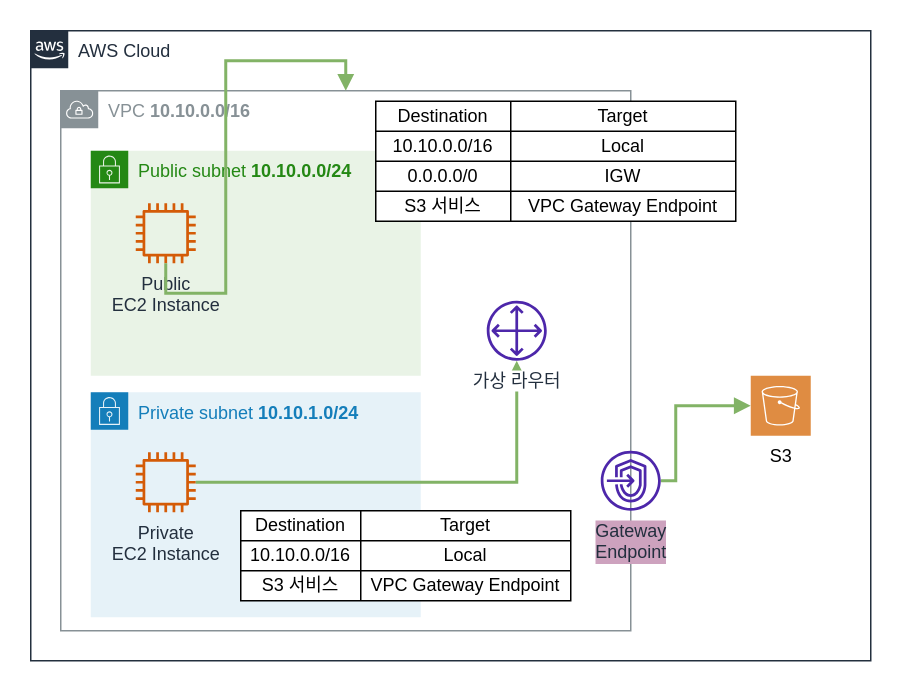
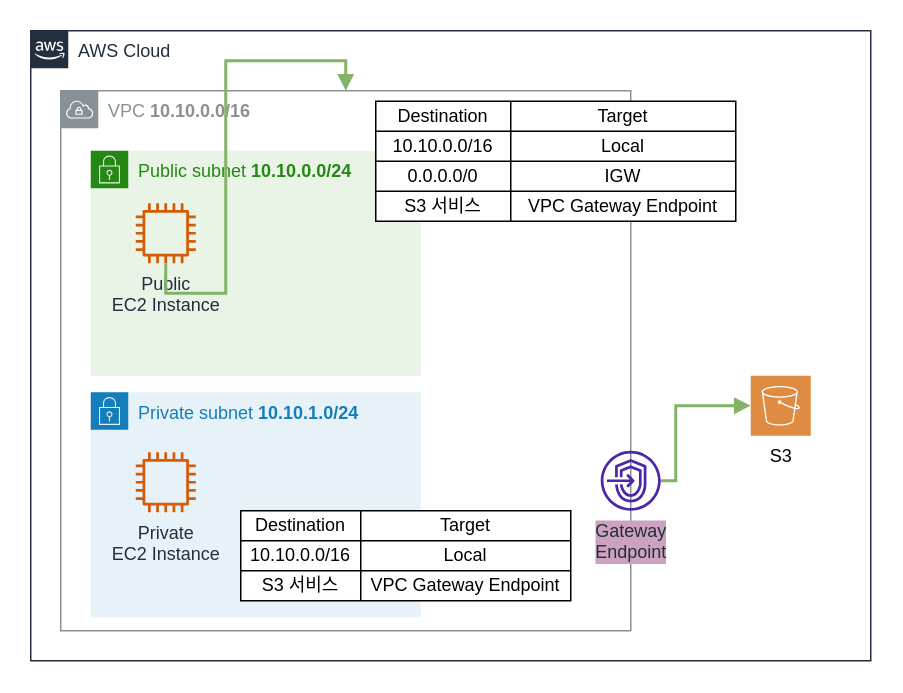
node "가상 라우터": removed
edge "Private EC2 Instance" -> "가상 라우터": removed
